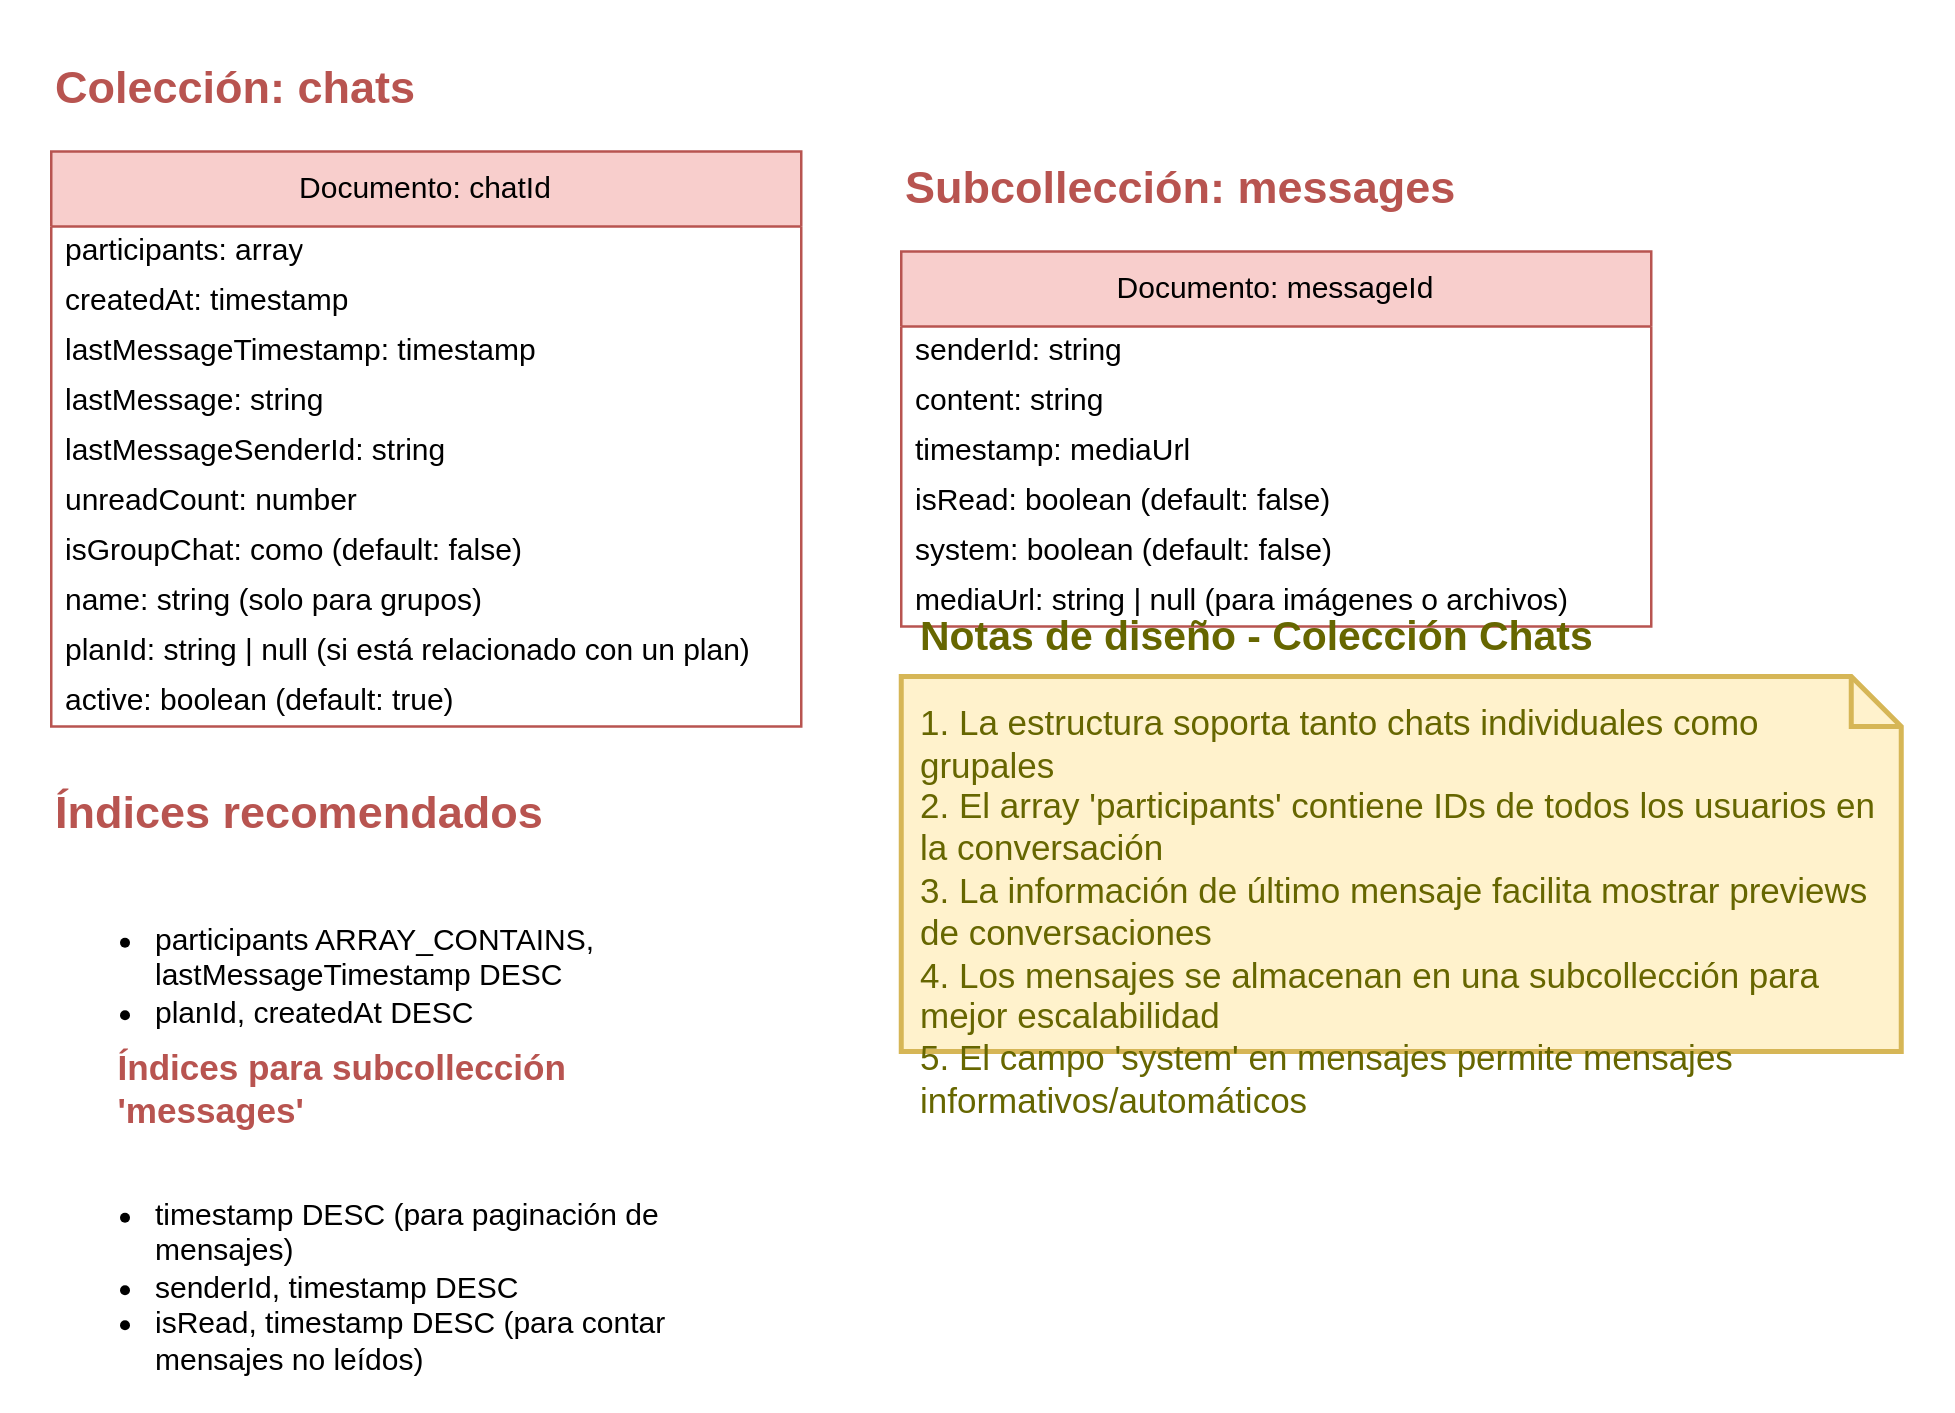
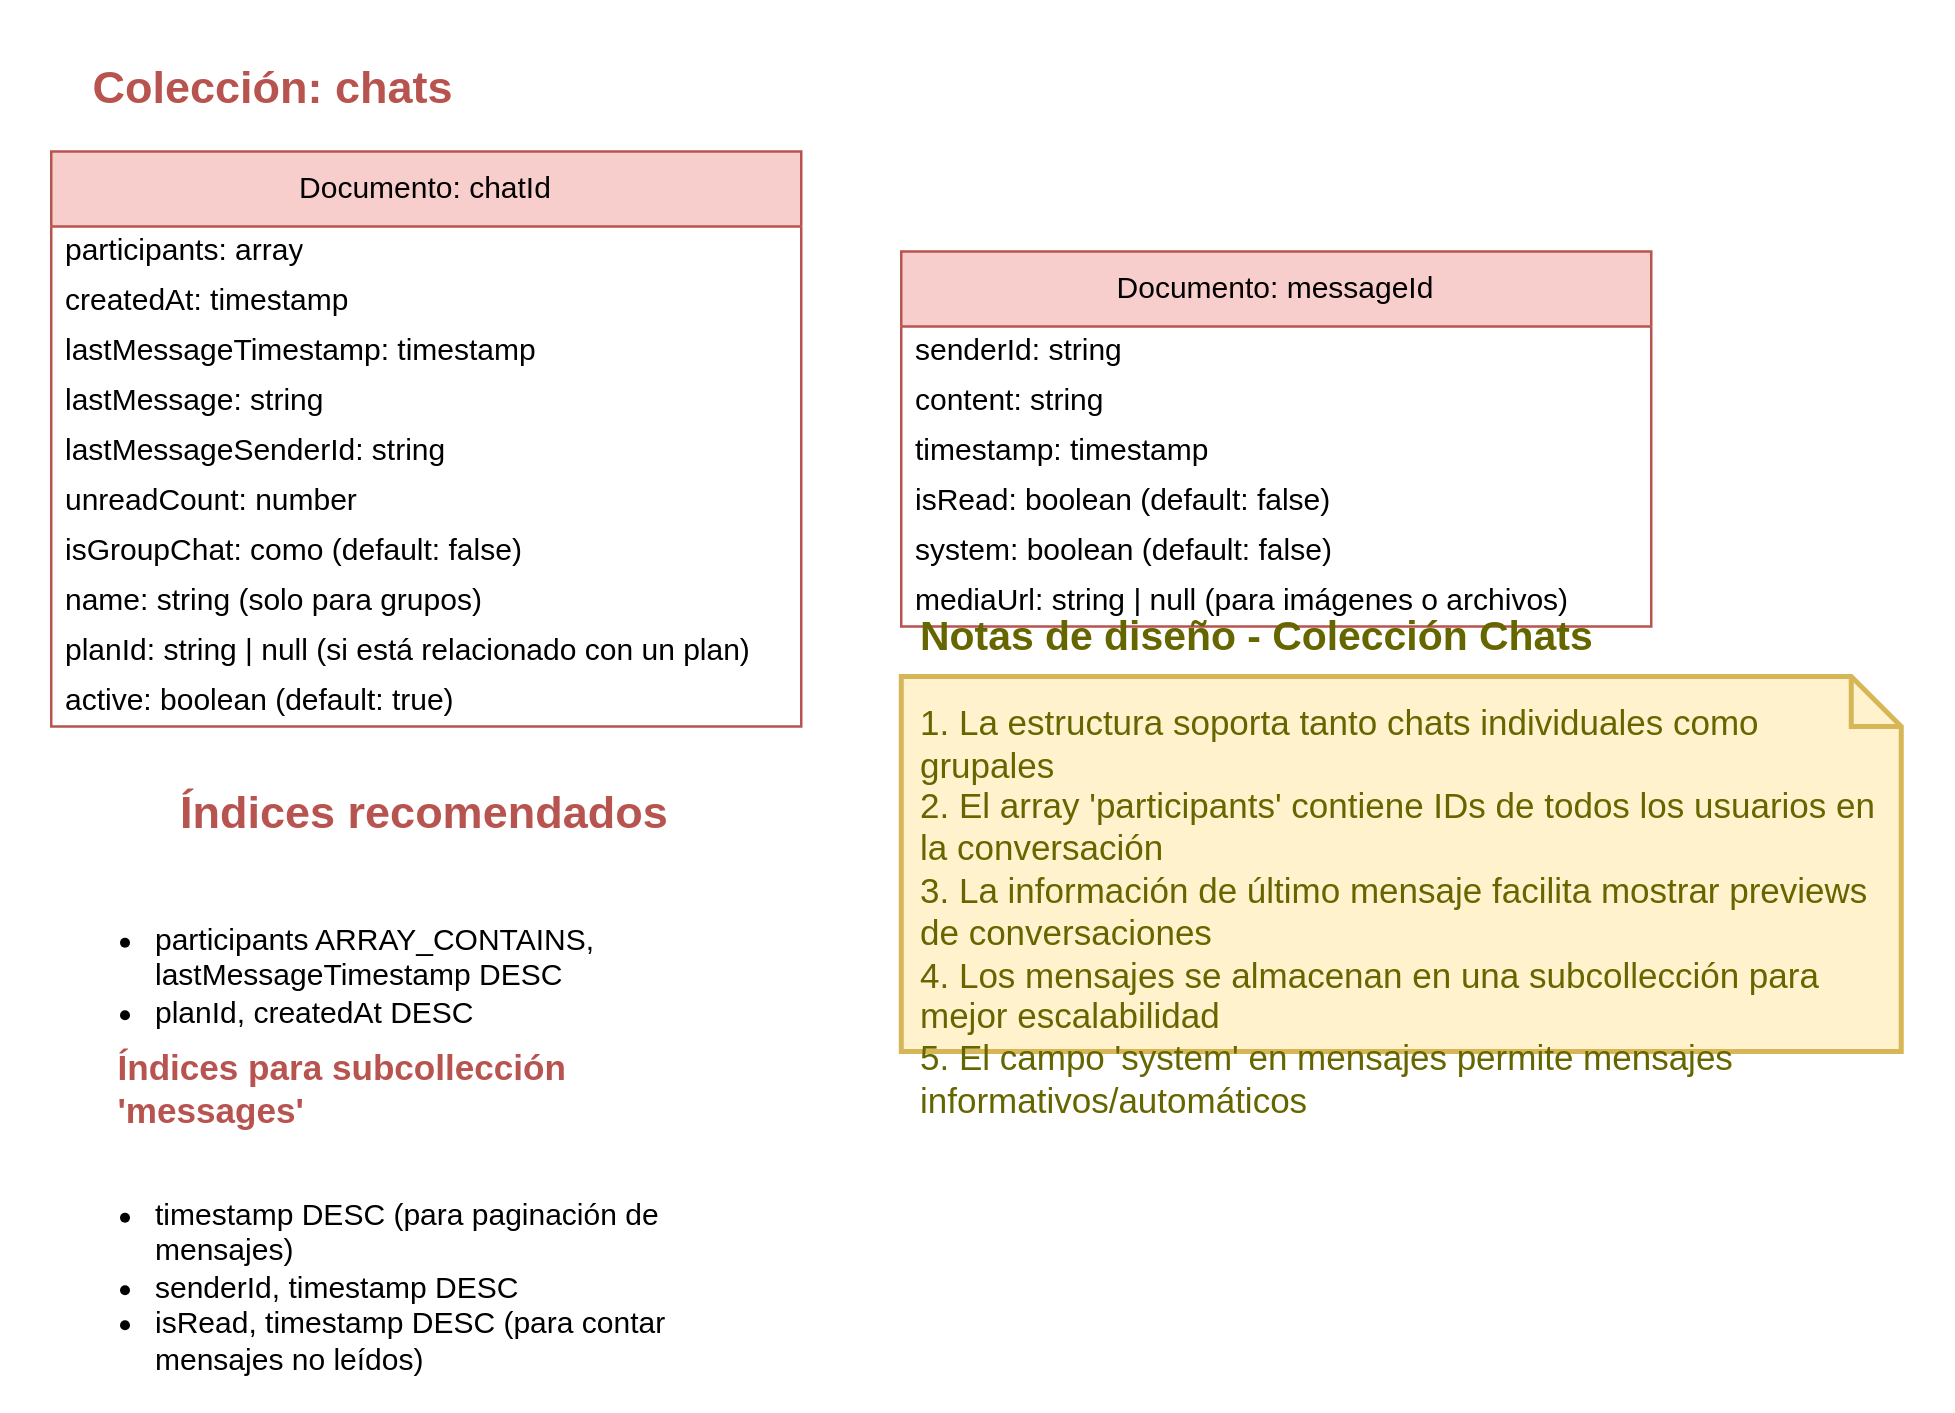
node "Colección: chats": moved (364, 89) -> (401, 89)
node "Subcollección: messages": removed
node "timestamp: mediaUrl": label "timestamp: mediaUrl" -> "timestamp: timestamp"
node "Índices recomendados": moved (364, 814) -> (489, 814)
